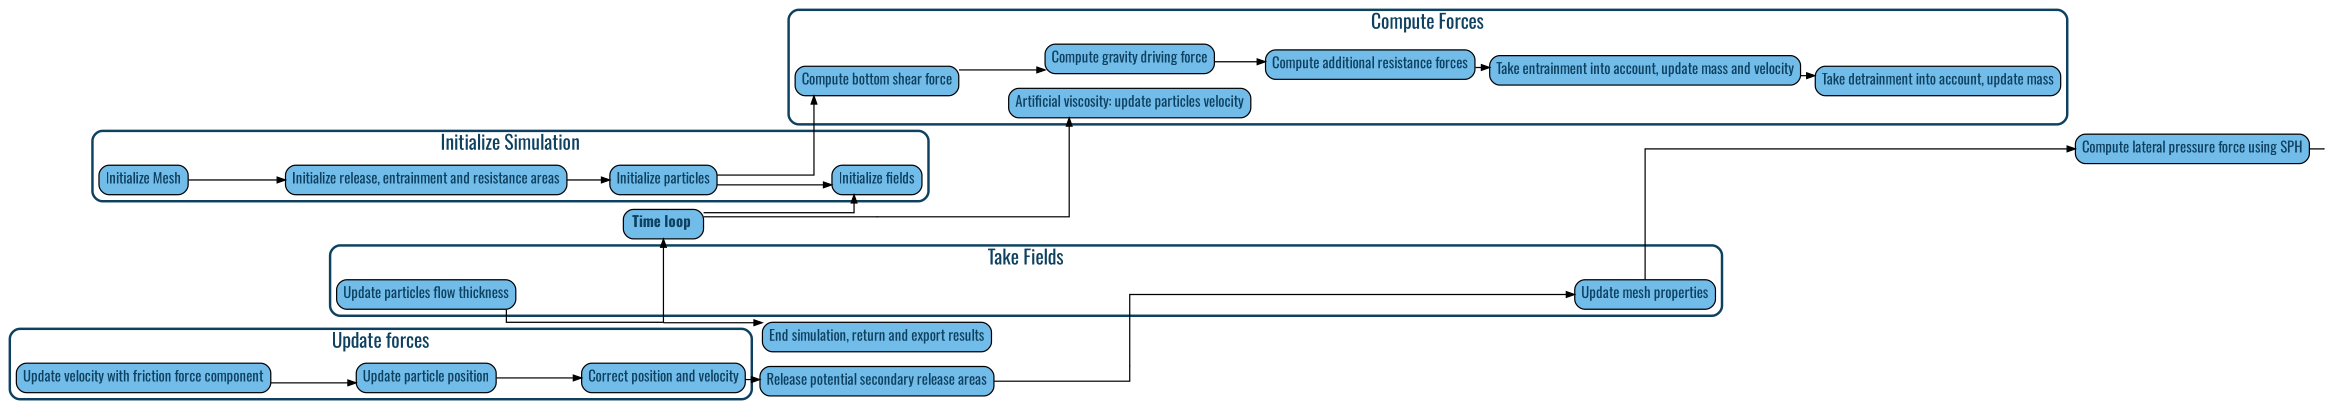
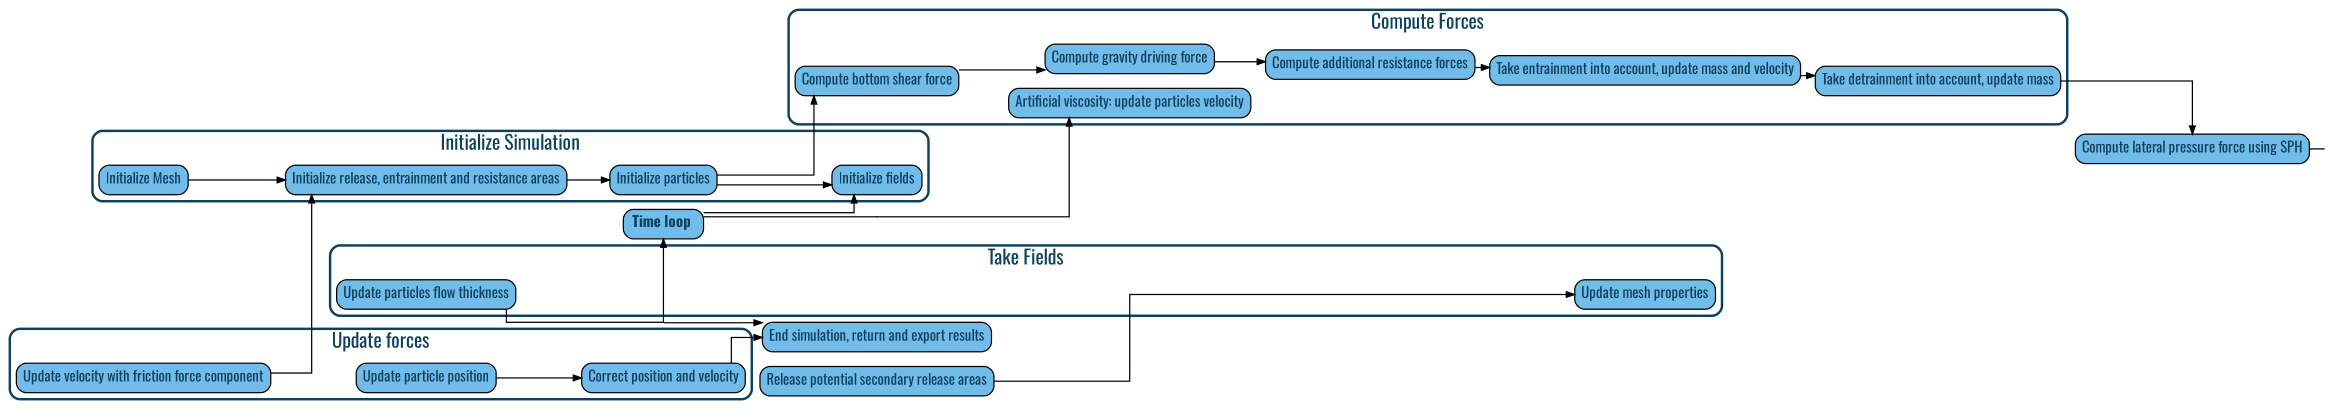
edge "Update mesh properties" -> "Compute lateral pressure force using SPH": now "Take detrainment into account, update mass" -> "Compute lateral pressure force using SPH"
edge "Correct position and velocity" -> "Release potential secondary release areas": now "Correct position and velocity" -> "End simulation, return and export results"
edge "Update velocity with friction force component" -> "Update particle position": now "Update velocity with friction force component" -> "Initialize release, entrainment and resistance areas"
